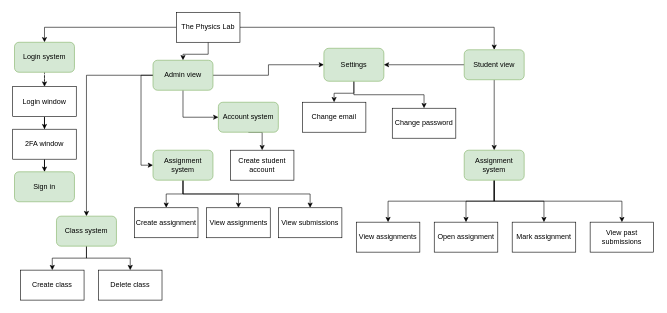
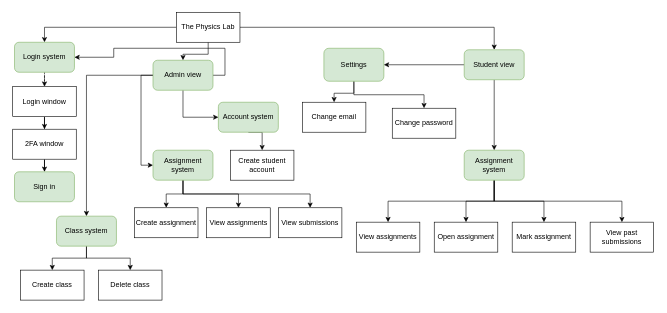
edge "Admin view" -> "Settings": now "Admin view" -> "Login system"
